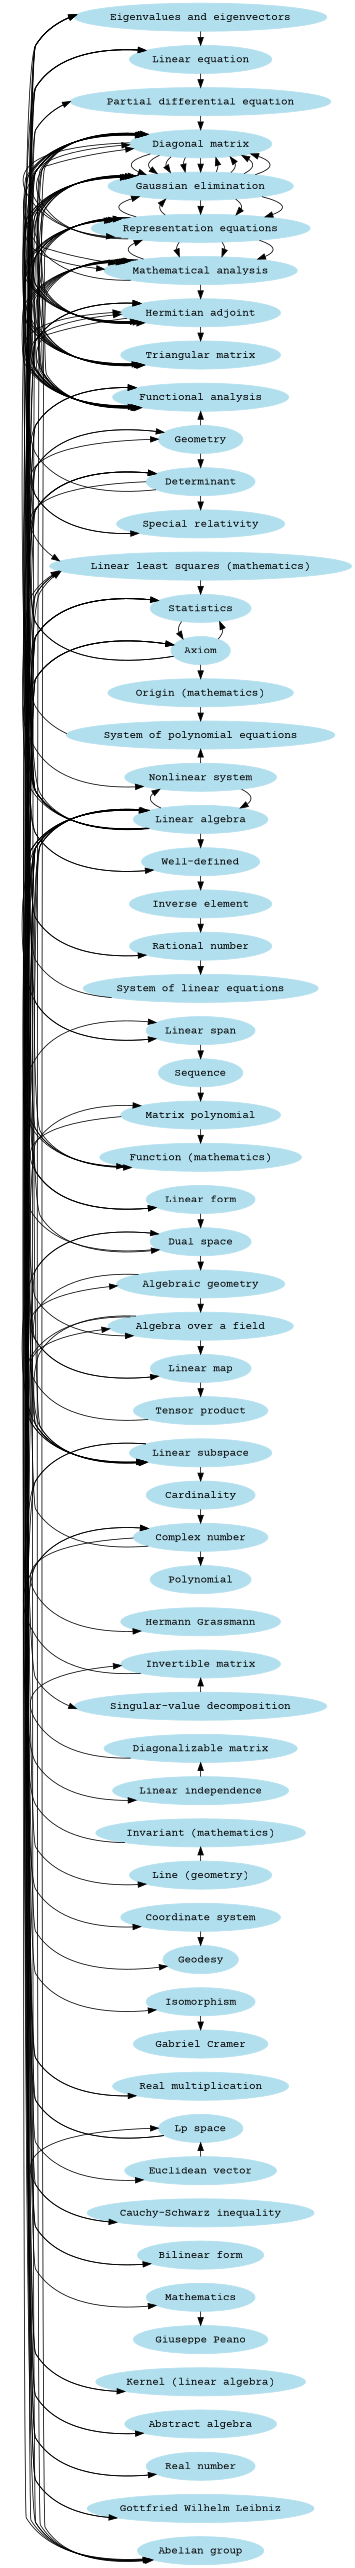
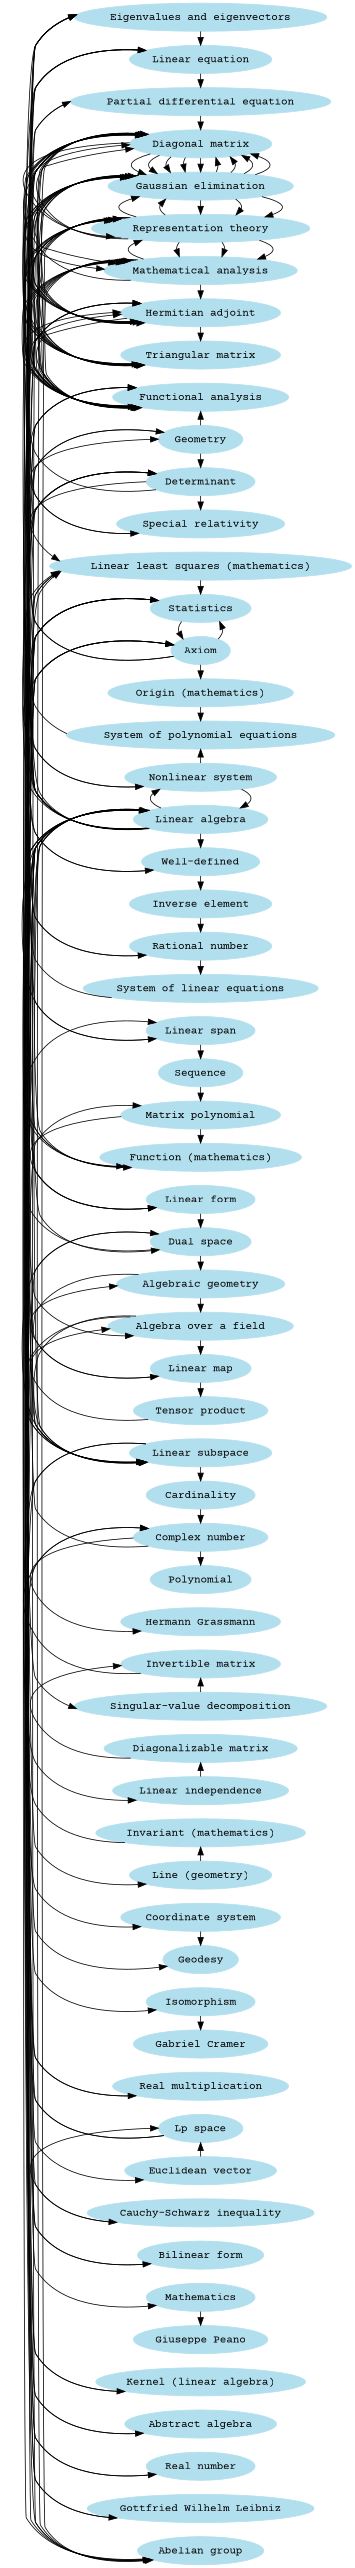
node "Representation equations": label "Representation equations" -> "Representation theory"
edge "Linear algebra" -> "Diagonal matrix": now "Nonlinear system" -> "Diagonal matrix"
